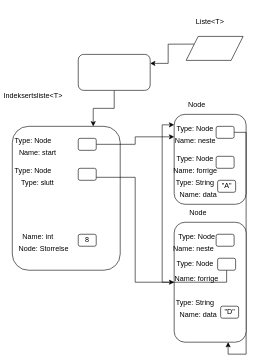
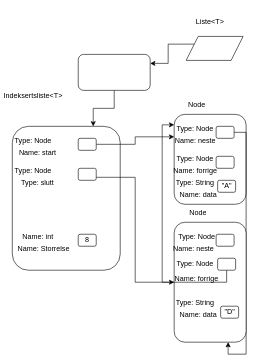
node "Node: Storrelse": label "Node: Storrelse" -> "Name: Storrelse"
